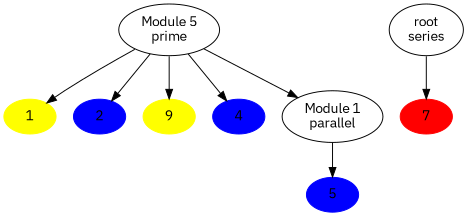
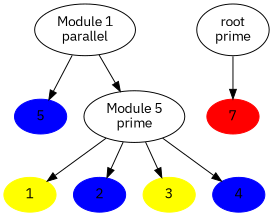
node "root series": label "root series" -> "root prime"
edge "Module 5 prime" -> "Module 1 parallel": reversed
node "9": label "9" -> "3"
